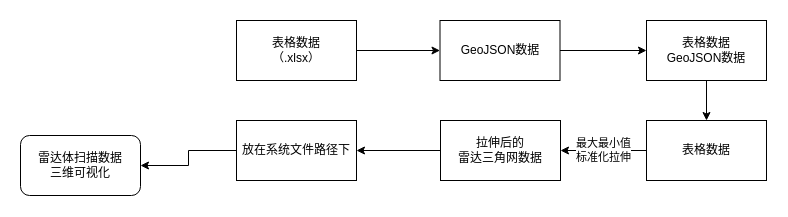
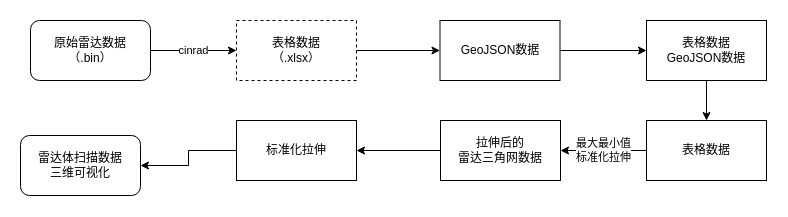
node "原始雷达数据 （.bin）": added
edge "原始雷达数据 （.bin）" -> "表格数据 （.xlsx）": added, label "cinrad"
node "表格数据 （.xlsx）": style solid -> dashed
node "放在系统文件路径下": label "放在系统文件路径下" -> "标准化拉伸"
